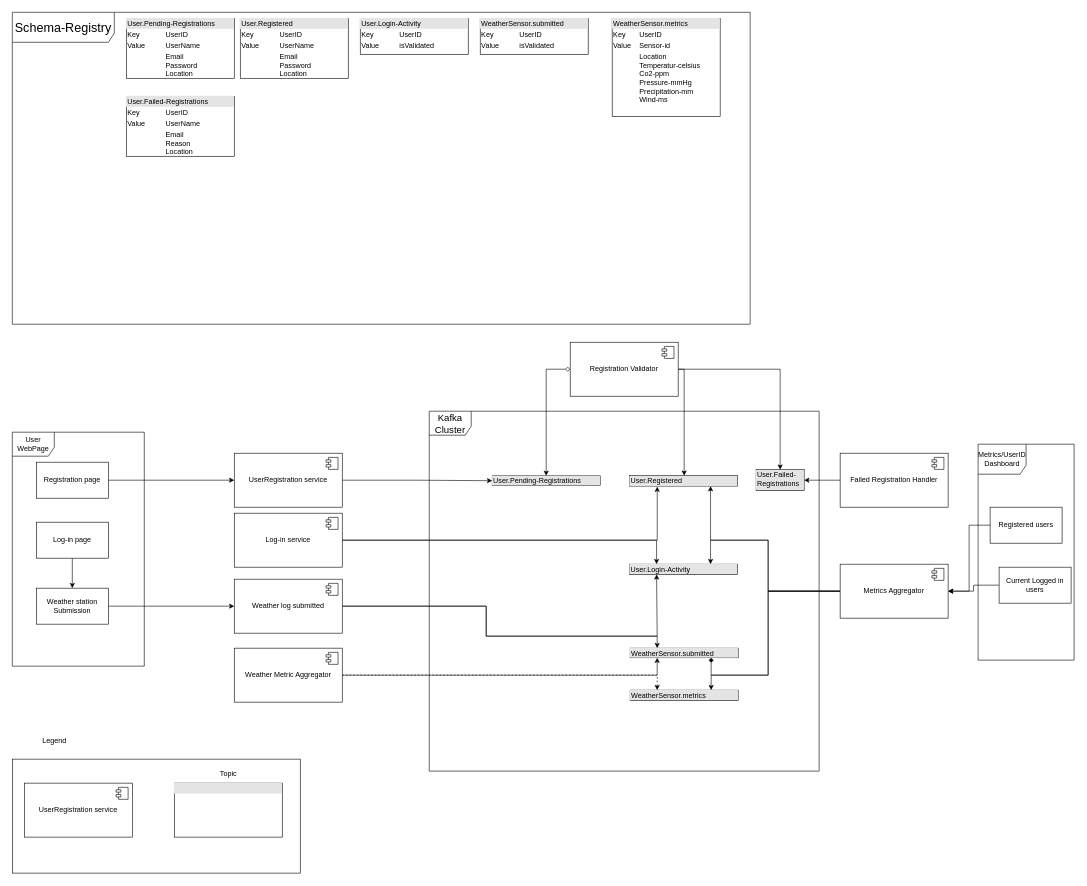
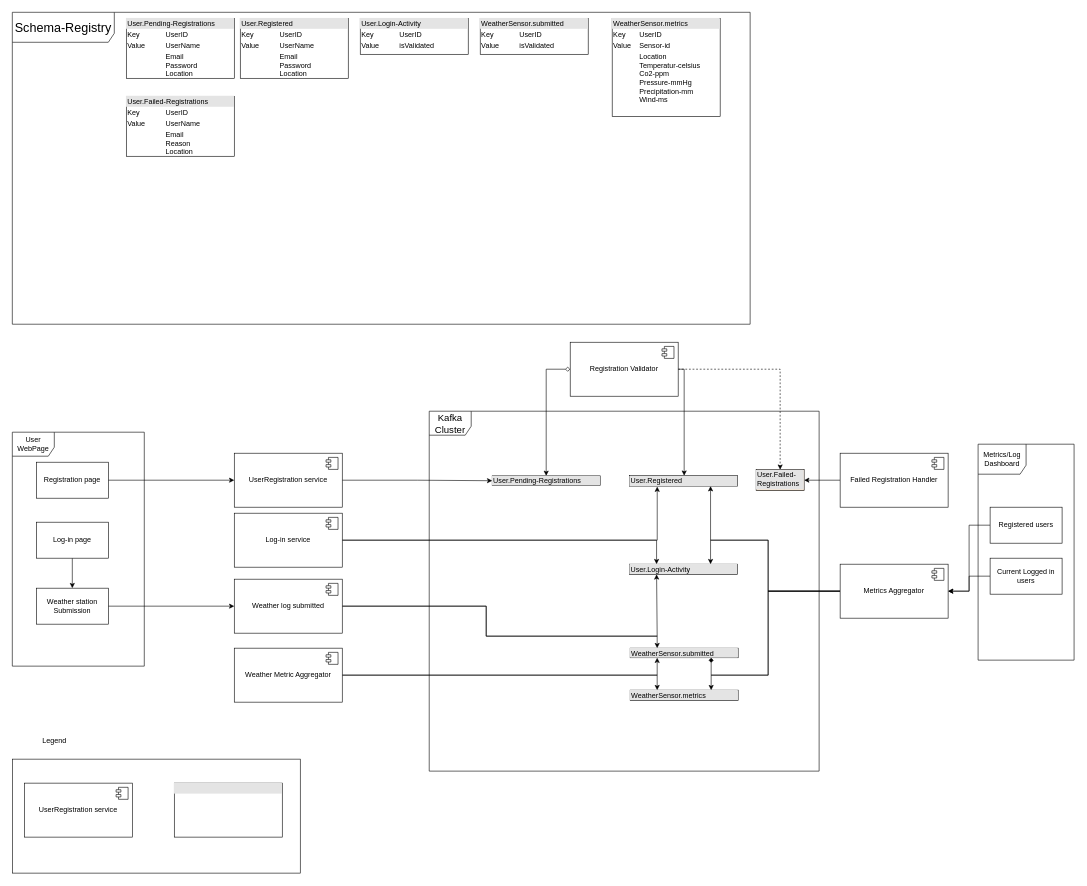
edge "Registration Validator" -> "User.Failed-Registrations": style solid -> dashed
node "Metrics/UserID Dashboard": label "Metrics/UserID Dashboard" -> "Metrics/Log Dashboard"
node "Current Logged in users": moved (1035, 585) -> (1026, 576)
edge "Weather Metric Aggregator" -> "WeatherSensor.metrics": style dashed -> solid
node "Topic": removed
